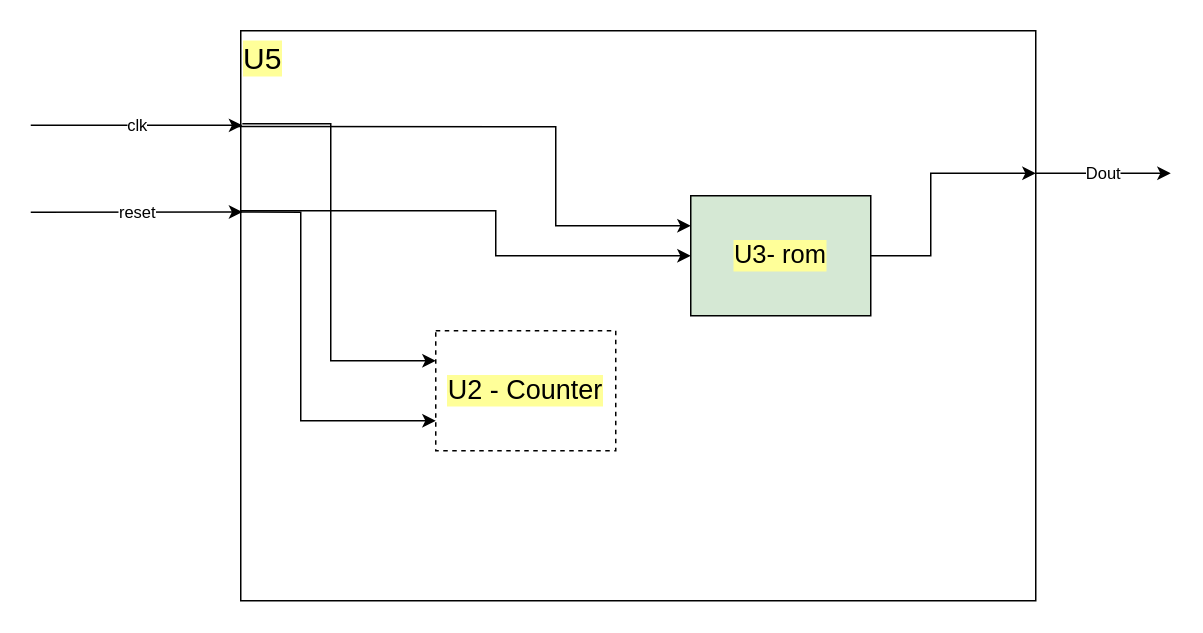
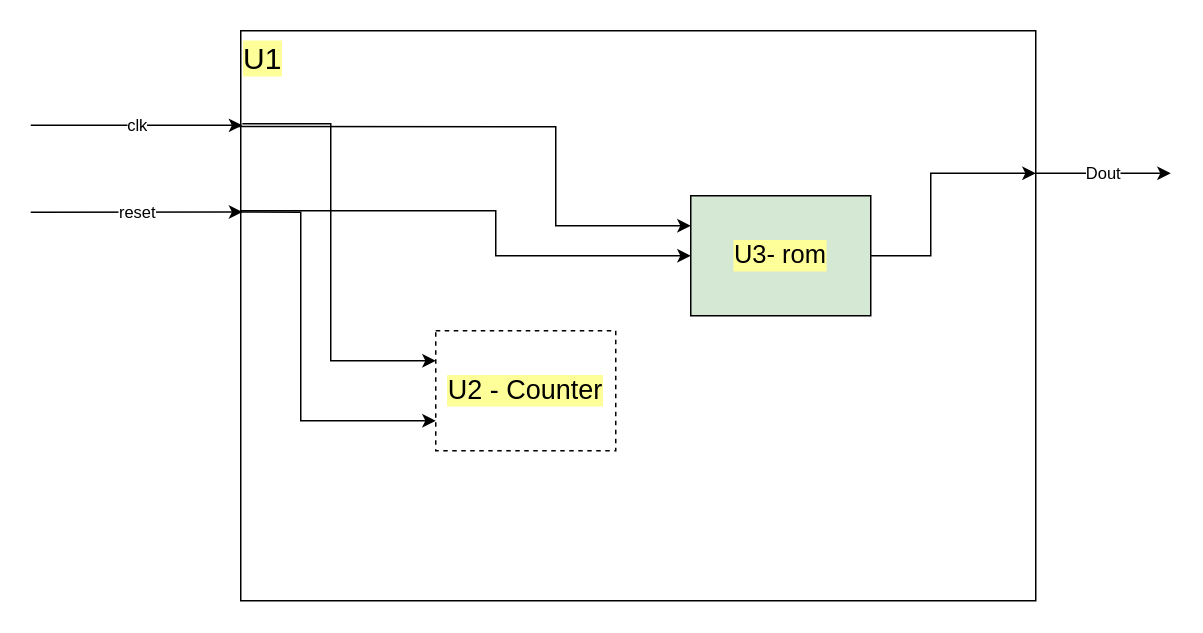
node "U5": label "U5" -> "U1"
